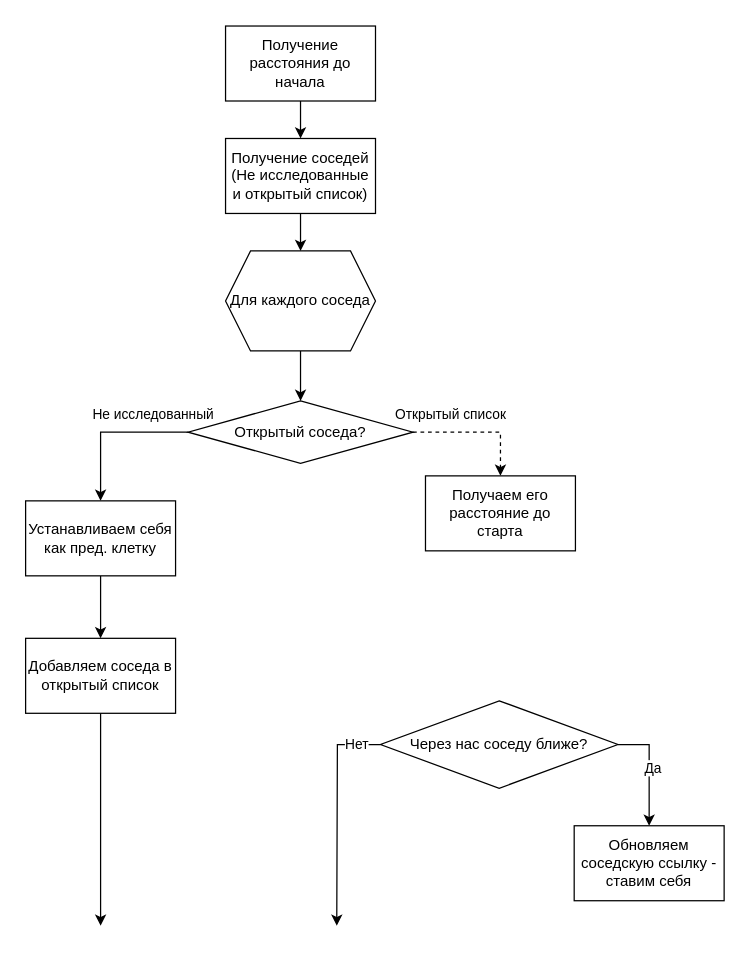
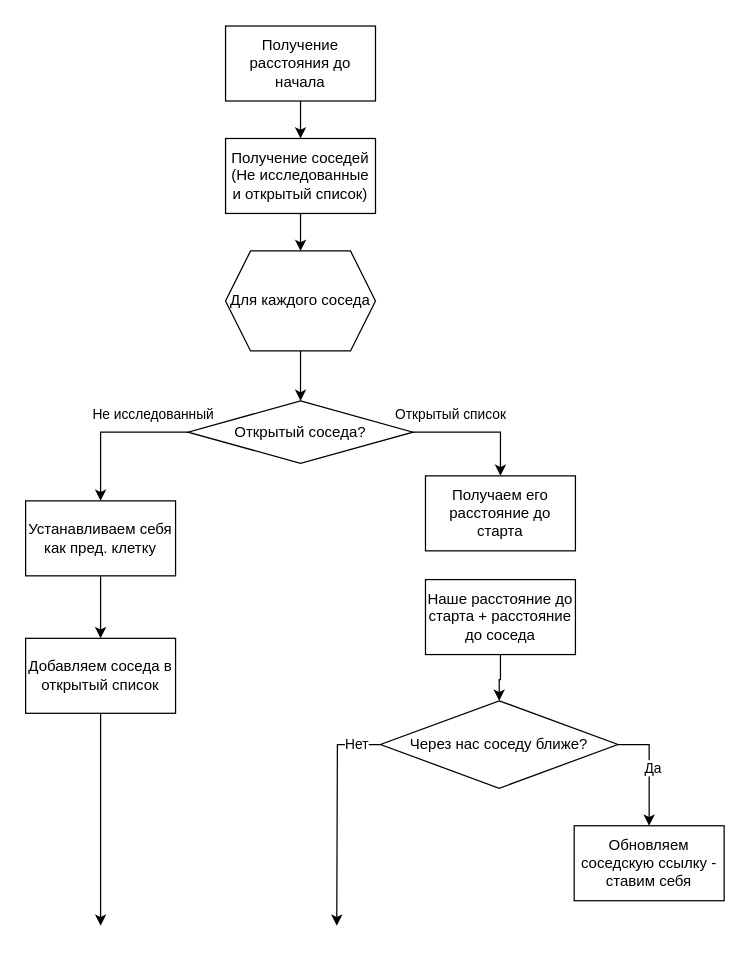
edge "Открытый соседа?" -> "Получаем его расстояние до старта": style dashed -> solid
node "Наше расстояние до старта + расстояние до соседа": added
edge "Наше расстояние до старта + расстояние до соседа" -> "Через нас соседу ближе?": added
